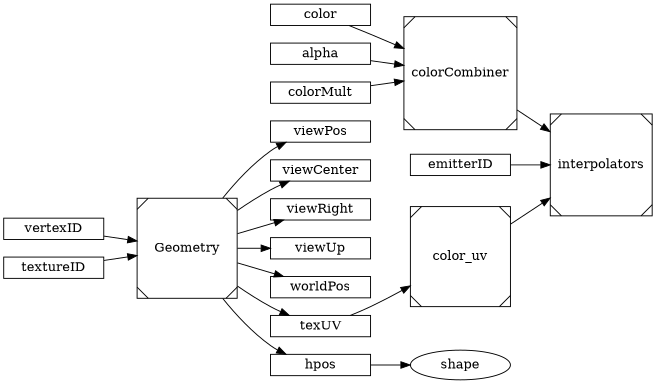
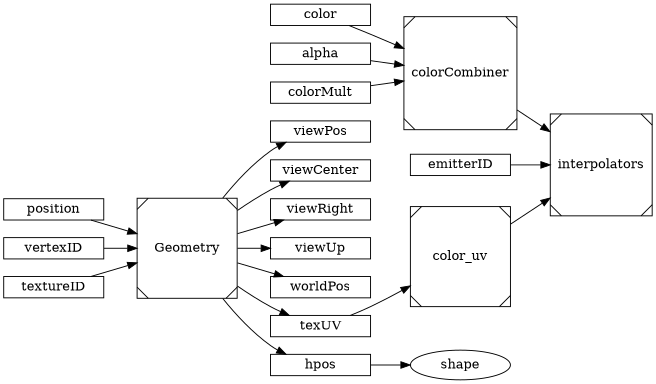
node "position": added
